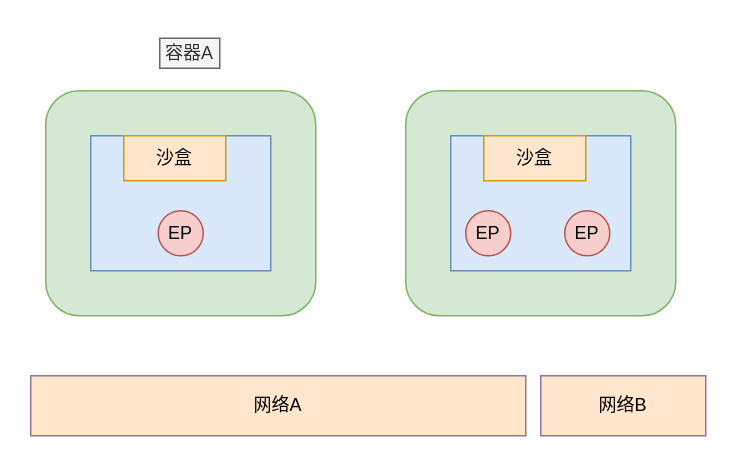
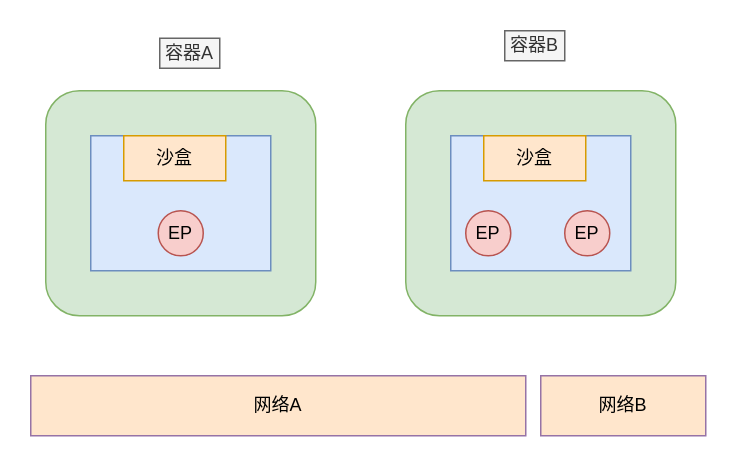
node "容器B": added
